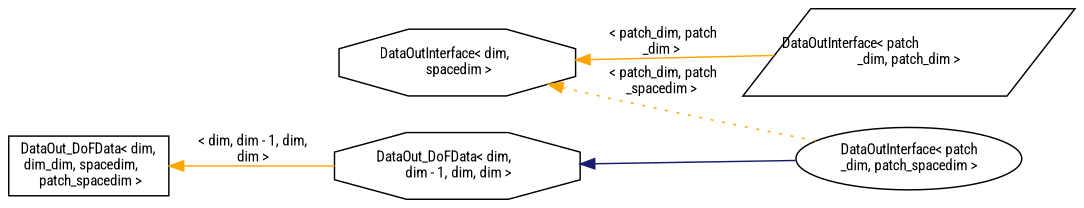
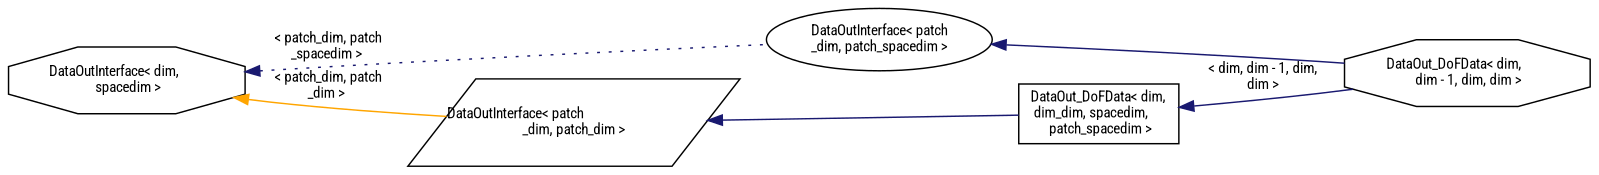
edge "DataOutInterface< patch _dim, patch_spacedim >" -> "DataOutInterface< dim, spacedim >": color orange -> midnightblue
edge "DataOut_DoFData< dim, dim_dim, spacedim, patch_spacedim >" -> "DataOutInterface< patch _dim, patch_dim >": added
edge "DataOutInterface< patch _dim, patch_spacedim >" -> "DataOut_DoFData< dim, dim - 1, dim, dim >": reversed
edge "DataOut_DoFData< dim, dim - 1, dim, dim >" -> "DataOut_DoFData< dim, dim_dim, spacedim, patch_spacedim >": color orange -> midnightblue
